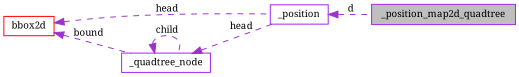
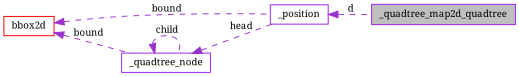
edge "_position" -> "bbox2d": label " head" -> " bound"
node "_position_map2d_quadtree": label "_position_map2d_quadtree" -> "_quadtree_map2d_quadtree"
